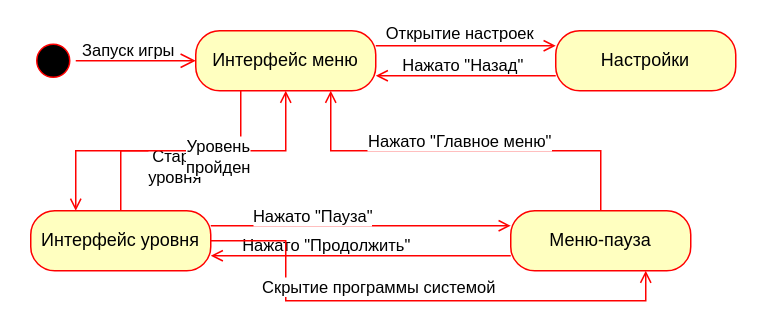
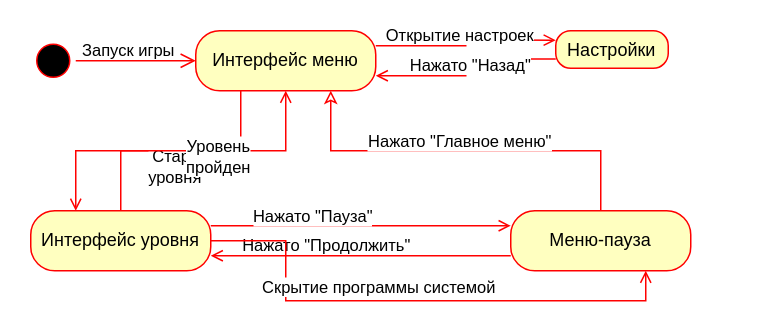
node "Настройки": size 180x60 -> 113x38
edge "Меню-пауза" -> "Интерфейс меню": arrowhead open -> classic
